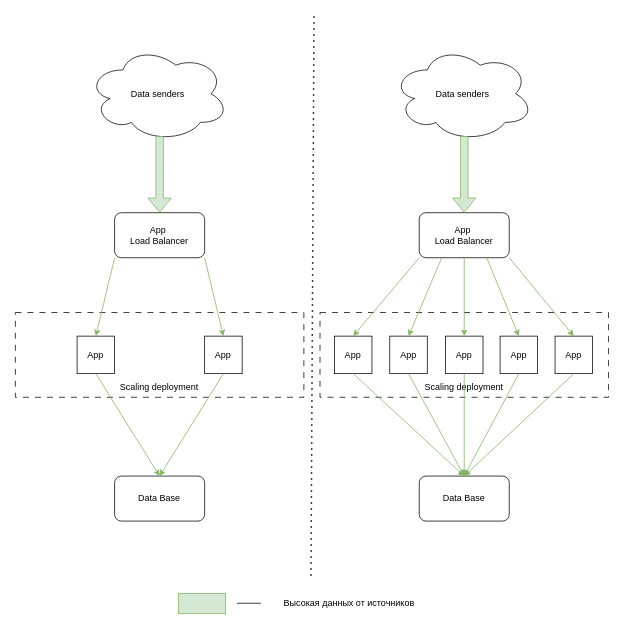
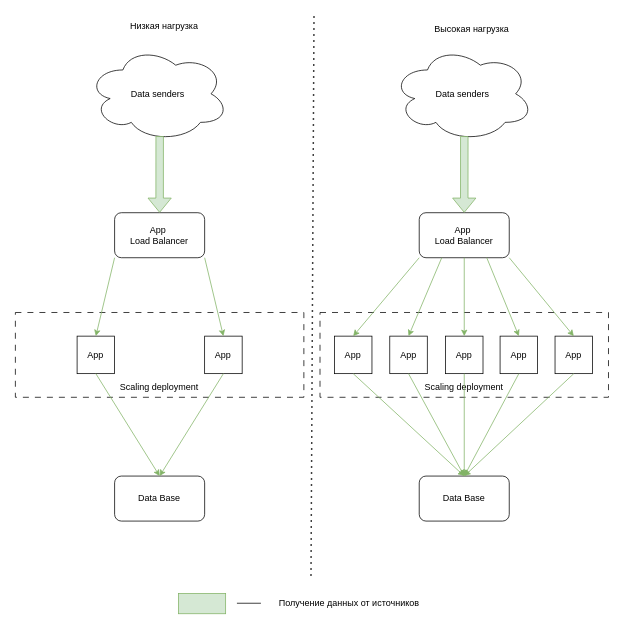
node "Низкая нагрузка": added
node "Высокая нагрузка": added
node "Высокая данных от источников": label "Высокая данных от источников" -> "Получение данных от источников"
